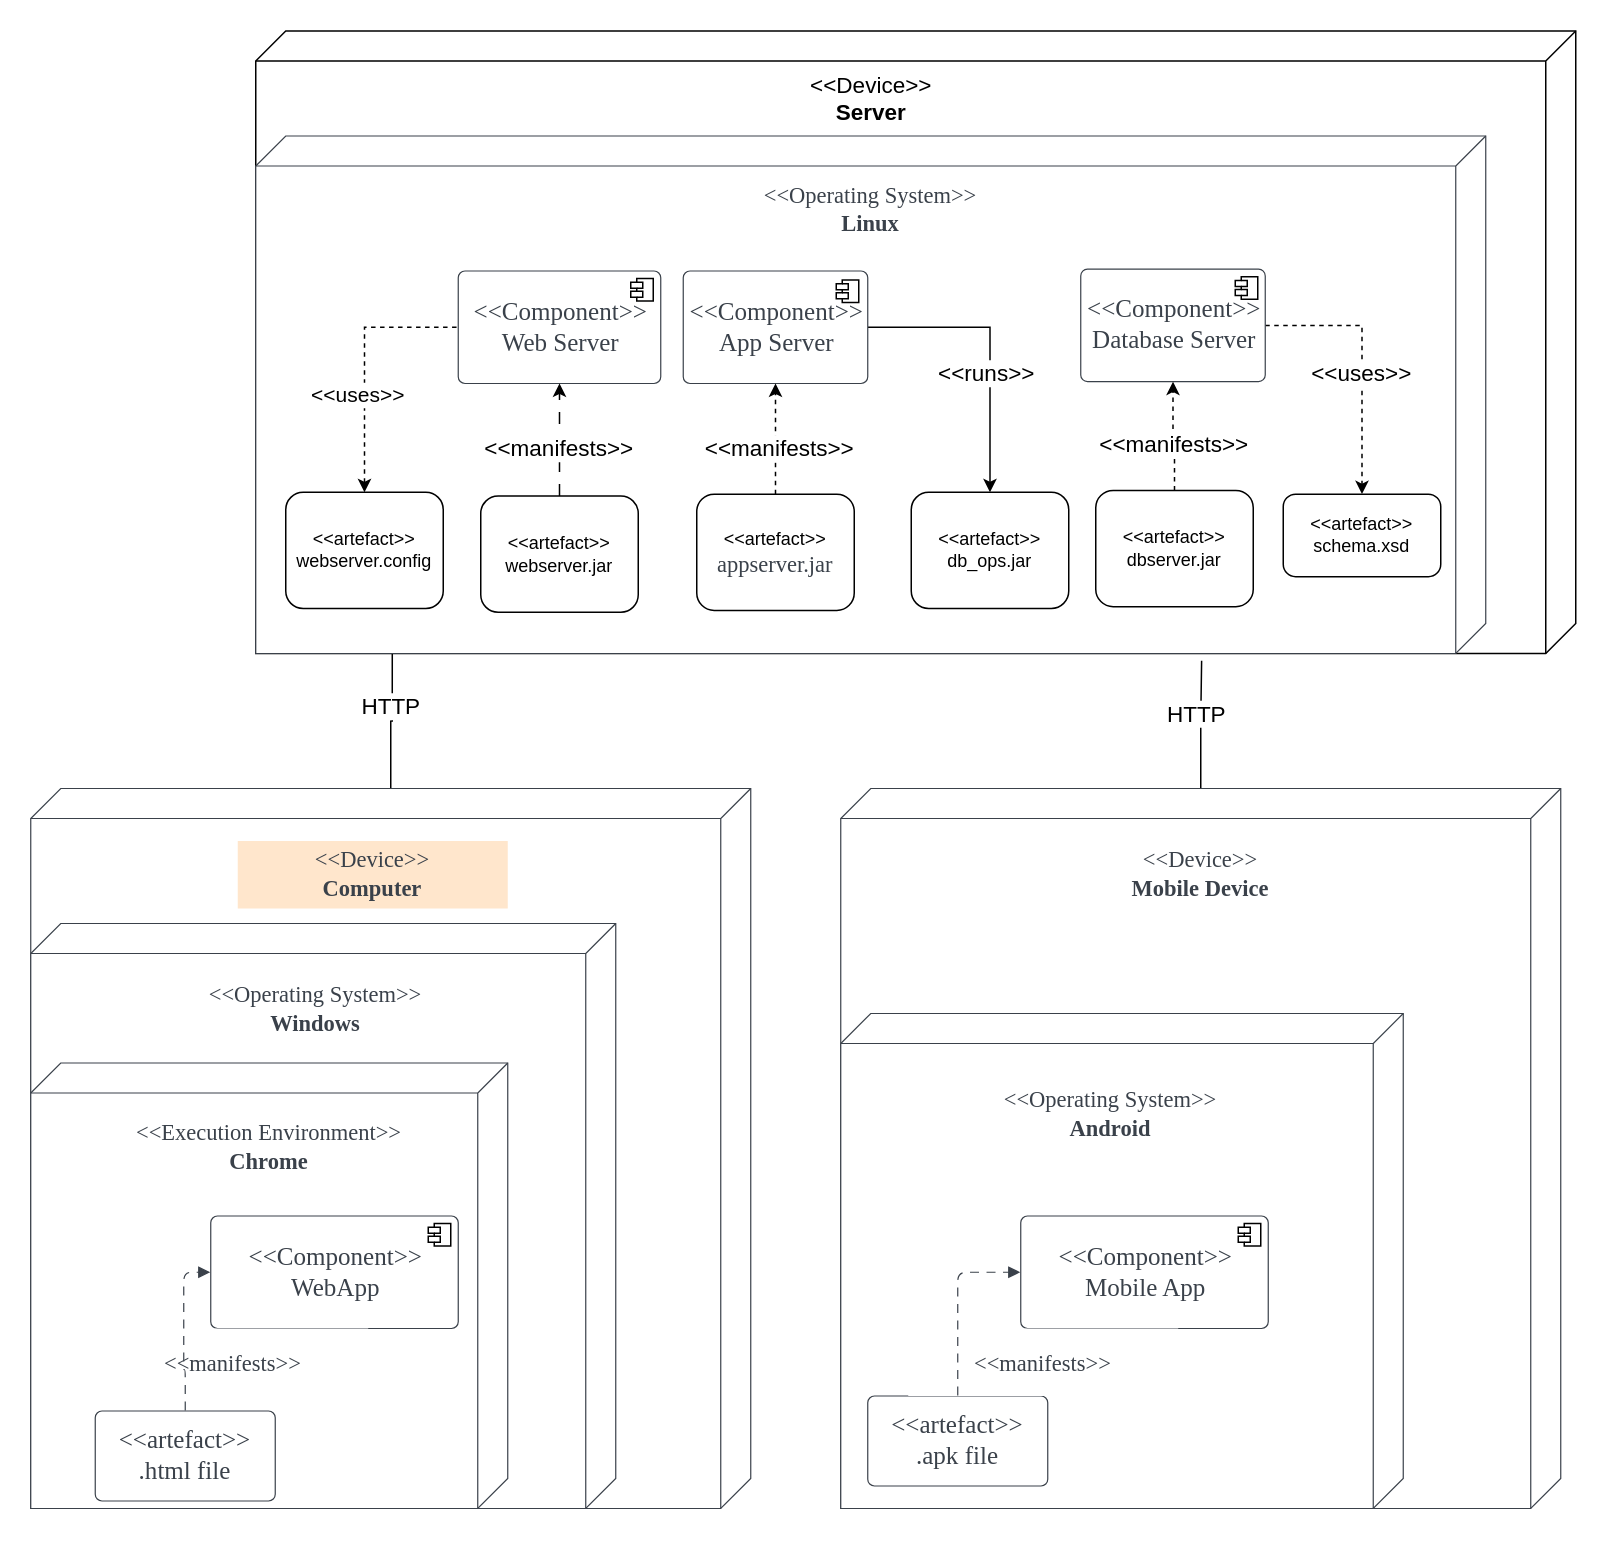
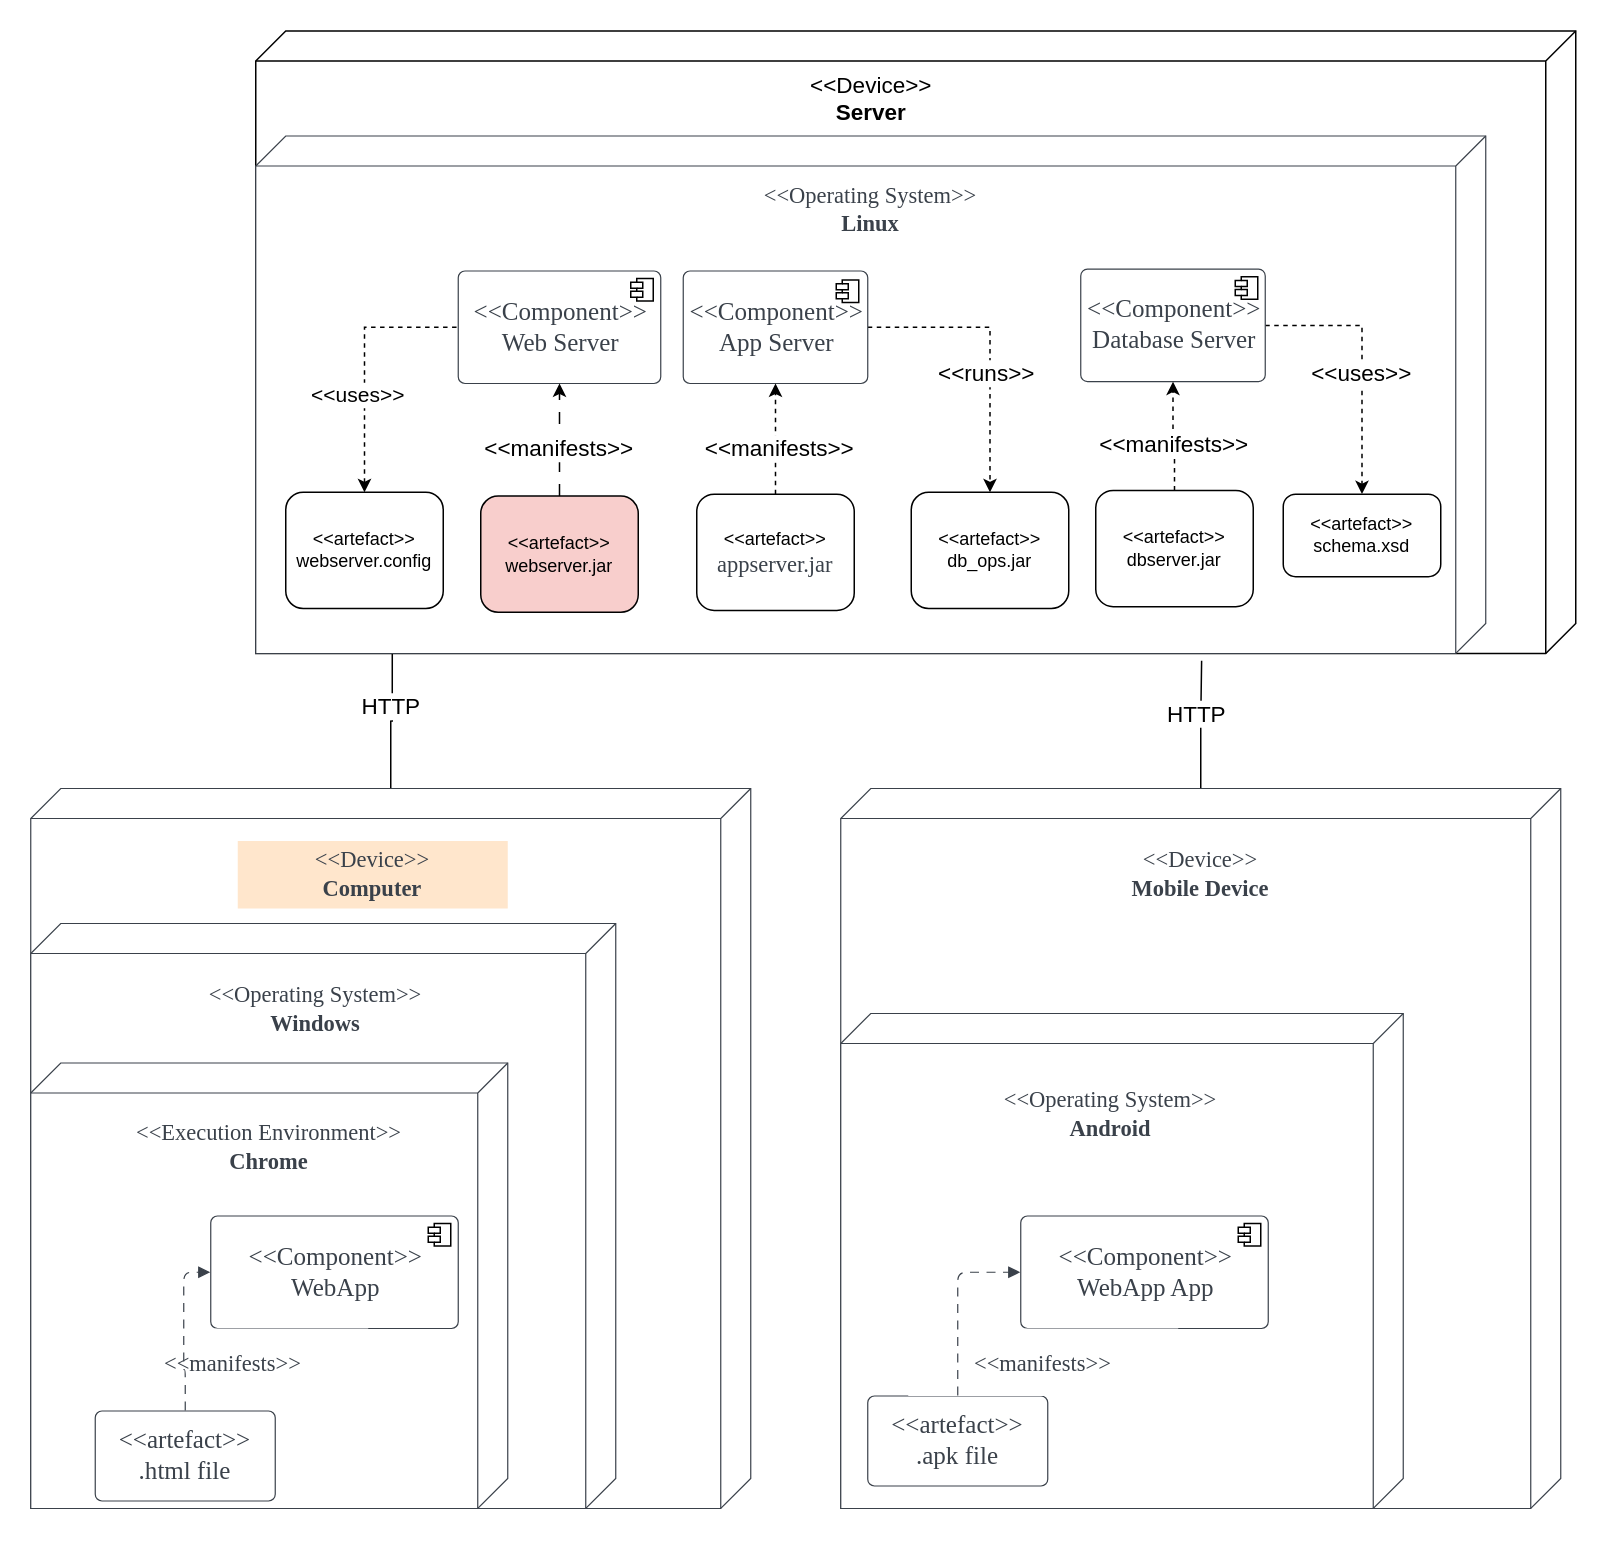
edge "<<Component>> App Server" -> "<<artefact>> db_ops.jar": style solid -> dashed
node "<<artefact>> webserver.jar": fillcolor #ffffff -> #f8cecc
node "<<Component>> Mobile App": label "<<Component>> Mobile App" -> "<<Component>> WebApp App"
